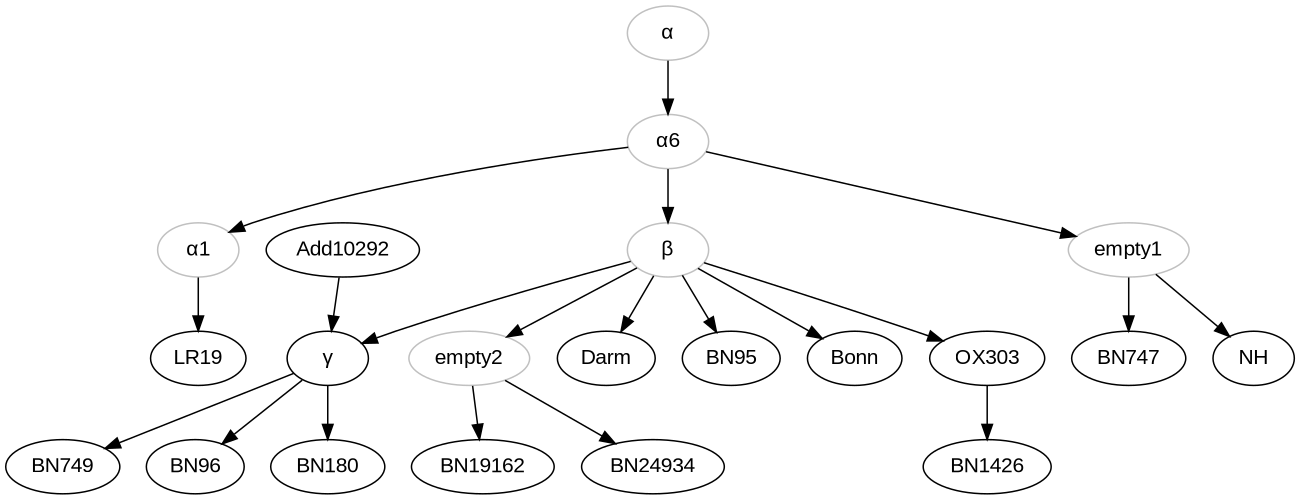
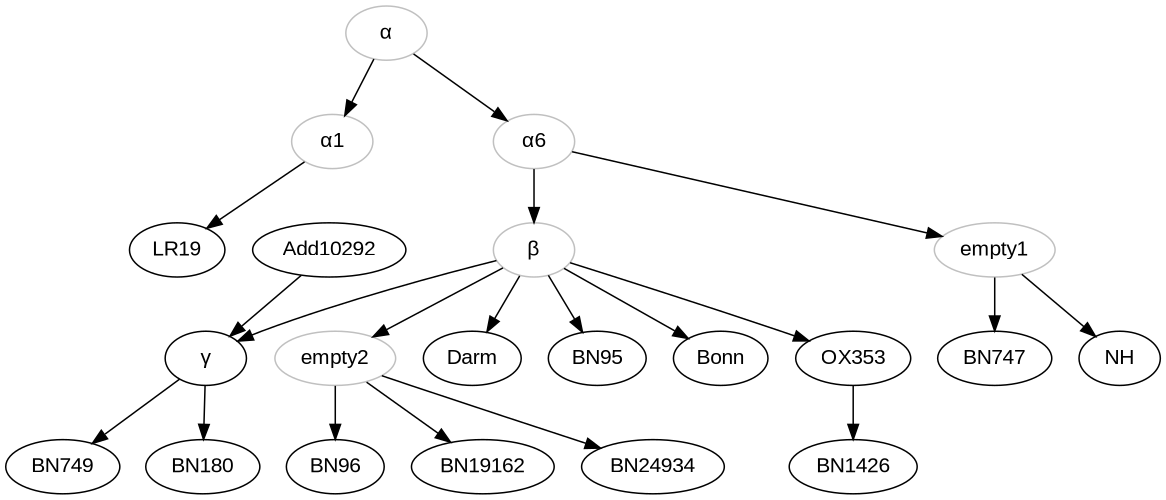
edge "α6" -> "α1": now "α" -> "α1"
node "OX303": label "OX303" -> "OX353"
edge "γ" -> "BN96": now "empty2" -> "BN96"
